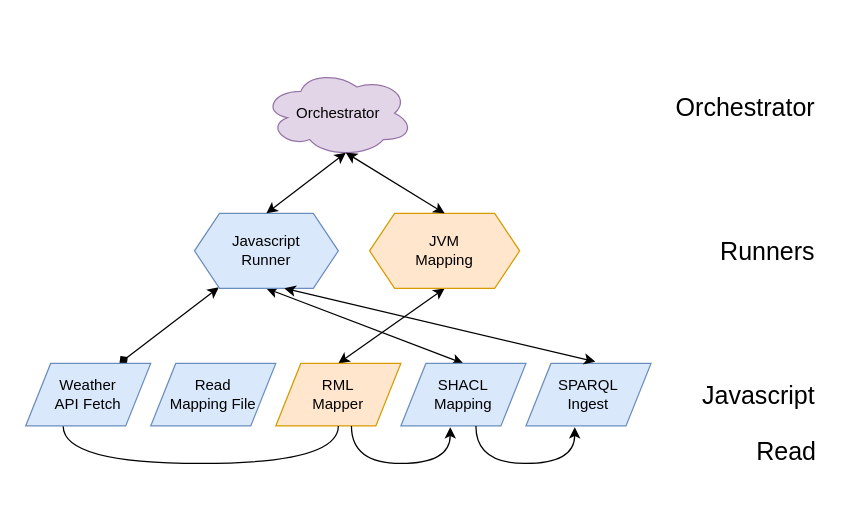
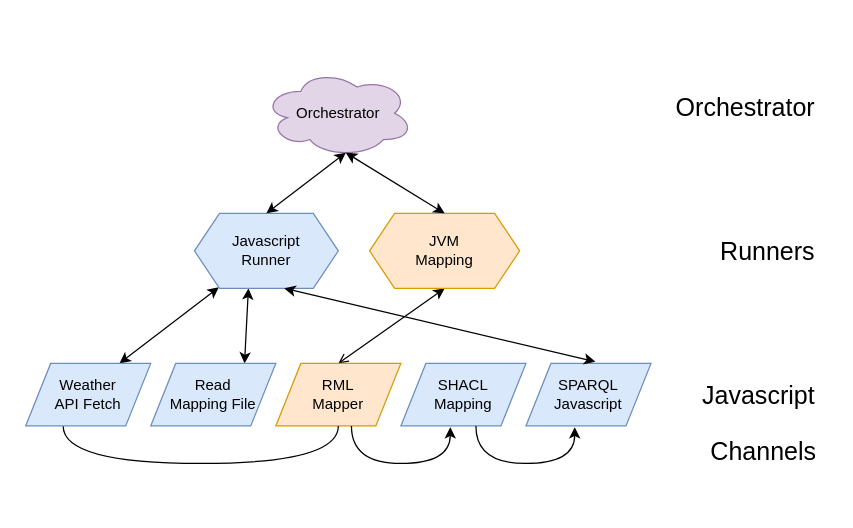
edge "Javascript Runner" -- "Read Mapping File": added
edge "Javascript Runner" -- "SHACL Mapping": removed
edge "Javascript Runner" -- "Weather API Fetch": arrowhead diamond -> classic
edge "JVM Mapping" -- "RML Mapper": arrowhead classic -> open
node "SPARQL Ingest": label "SPARQL Ingest" -> "SPARQL Javascript"
node "Read": label "Read" -> "Channels"
